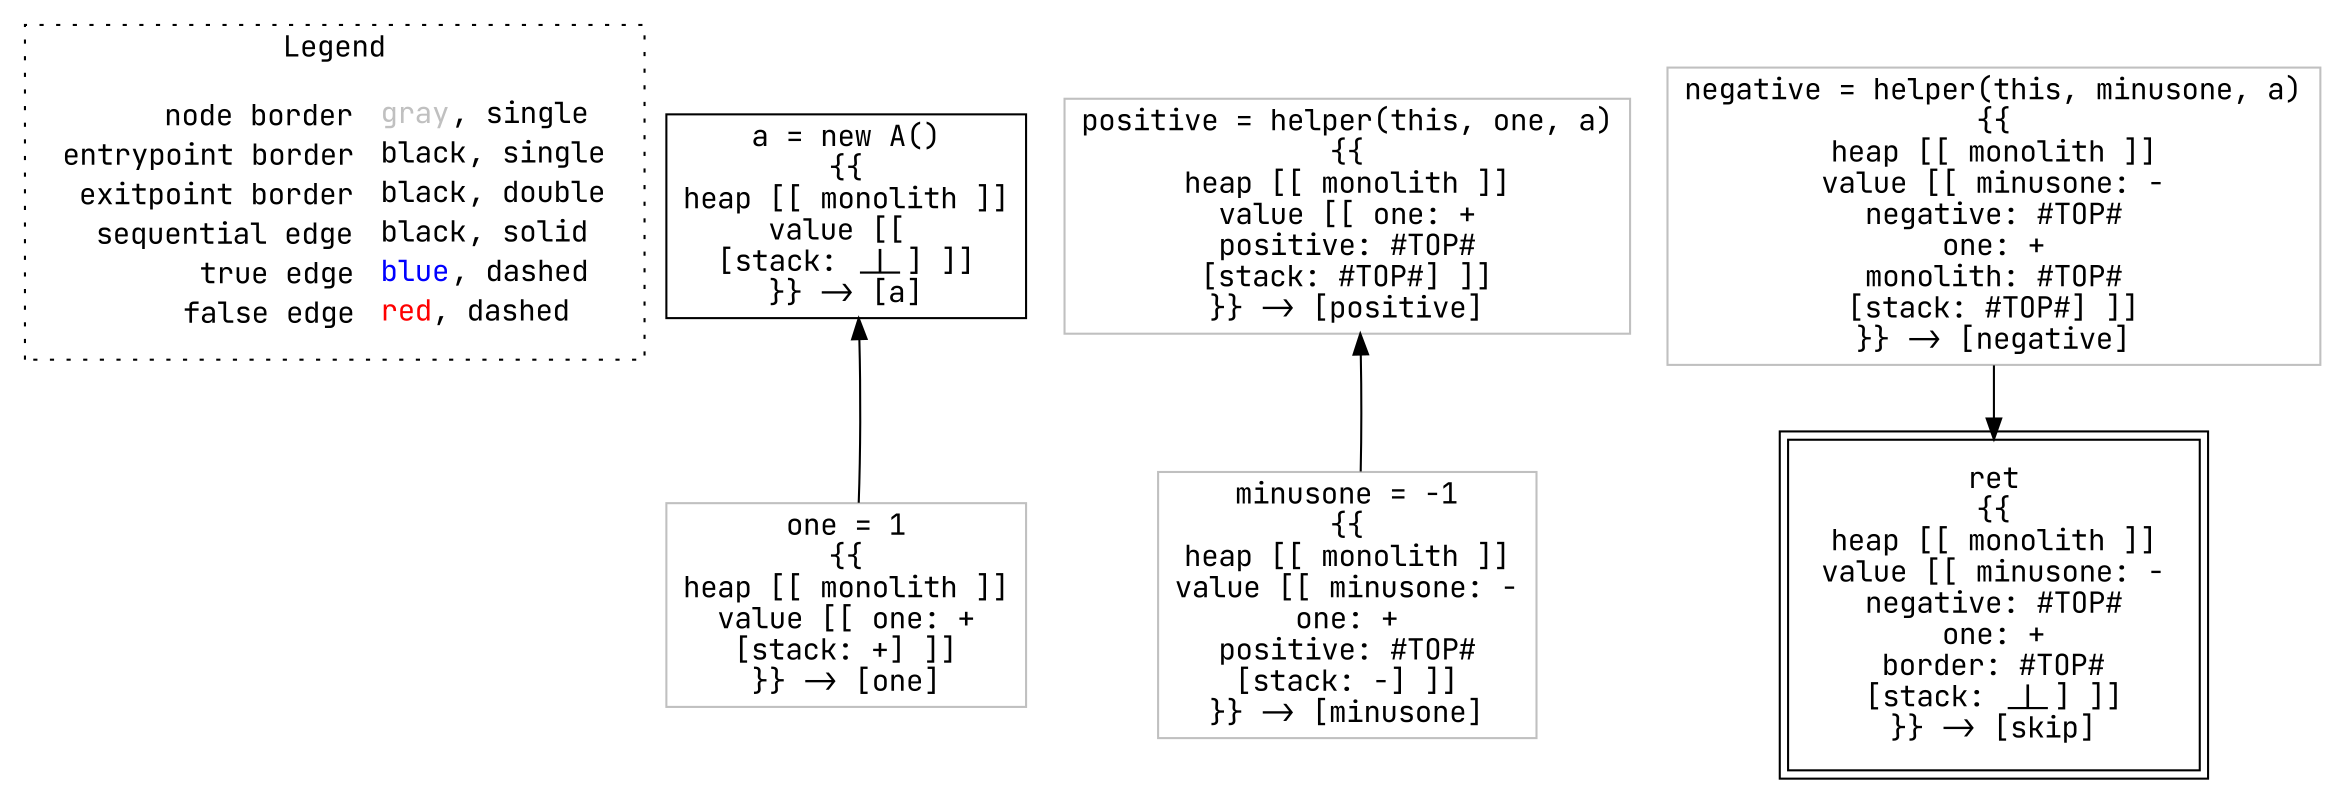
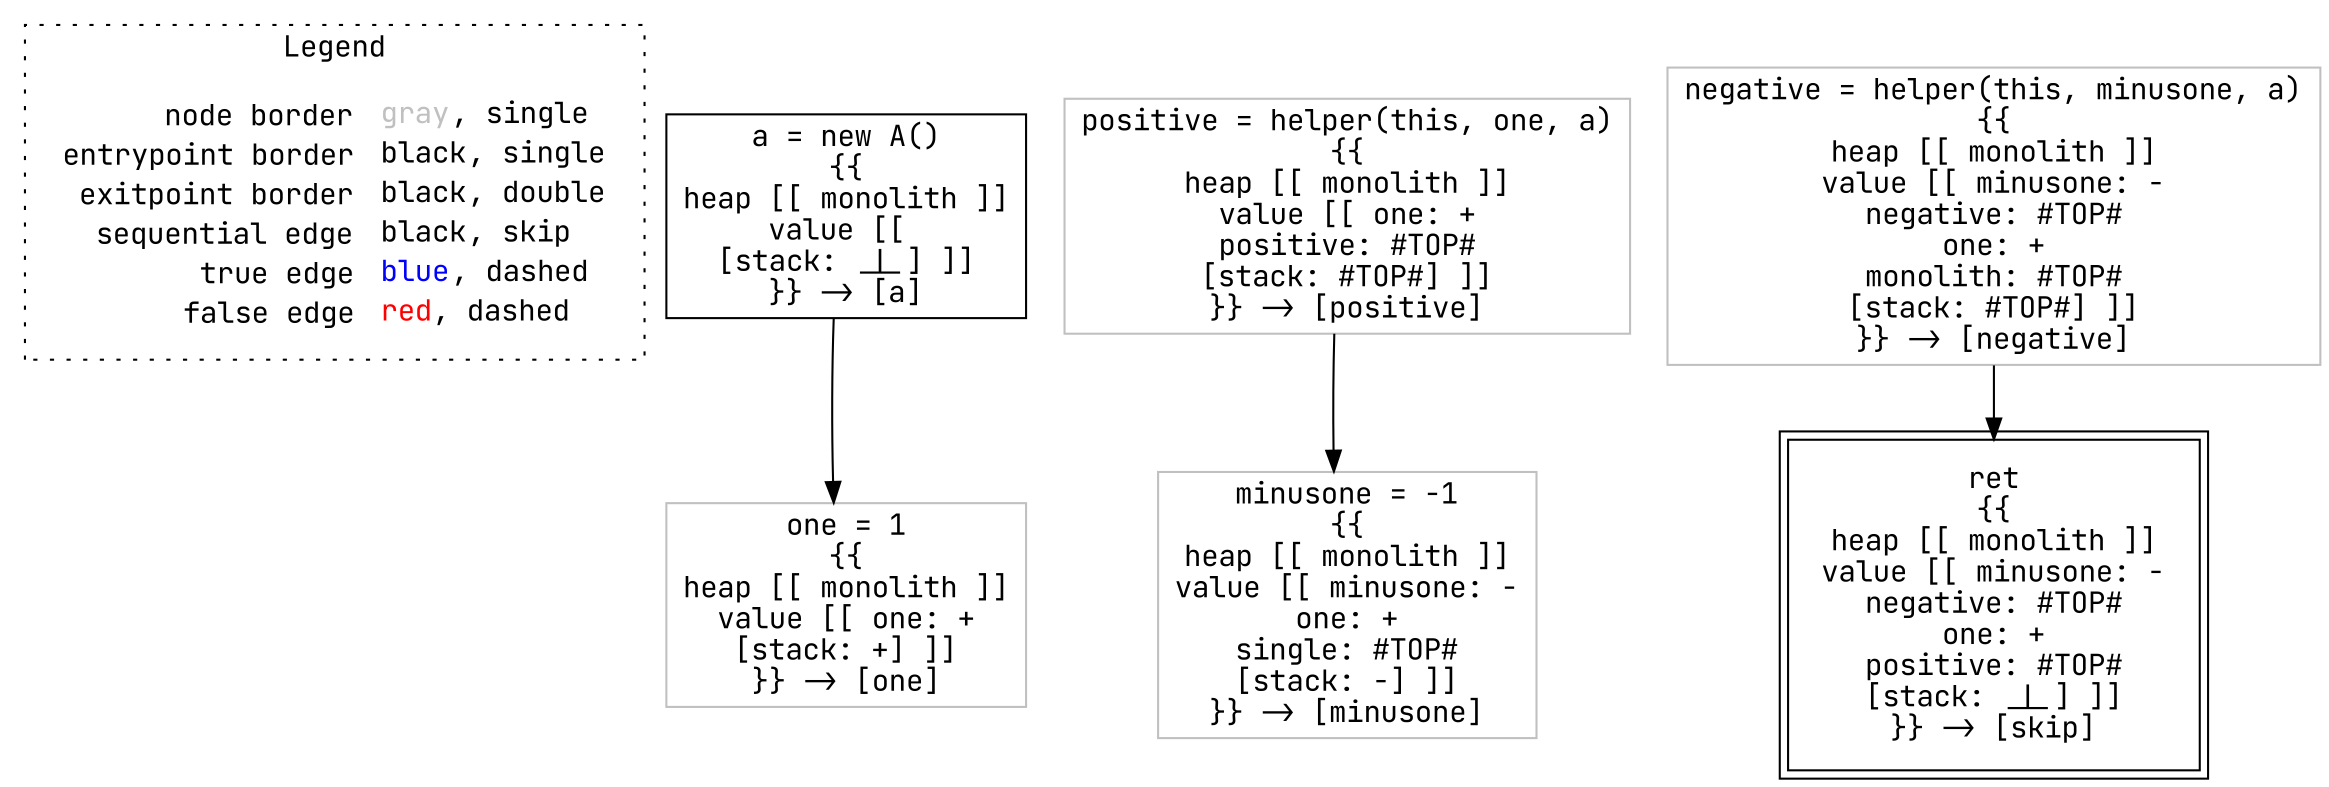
node "node border": text ", solid" -> ", skip"
edge "minusone = -1" -> "positive = helper(this, one, a)": reversed
edge "one = 1" -> "a = new A()": reversed
node "minusone = -1": text "positive: #TOP#" -> "single: #TOP#"
node "ret": text "border: #TOP#" -> "positive: #TOP#"
